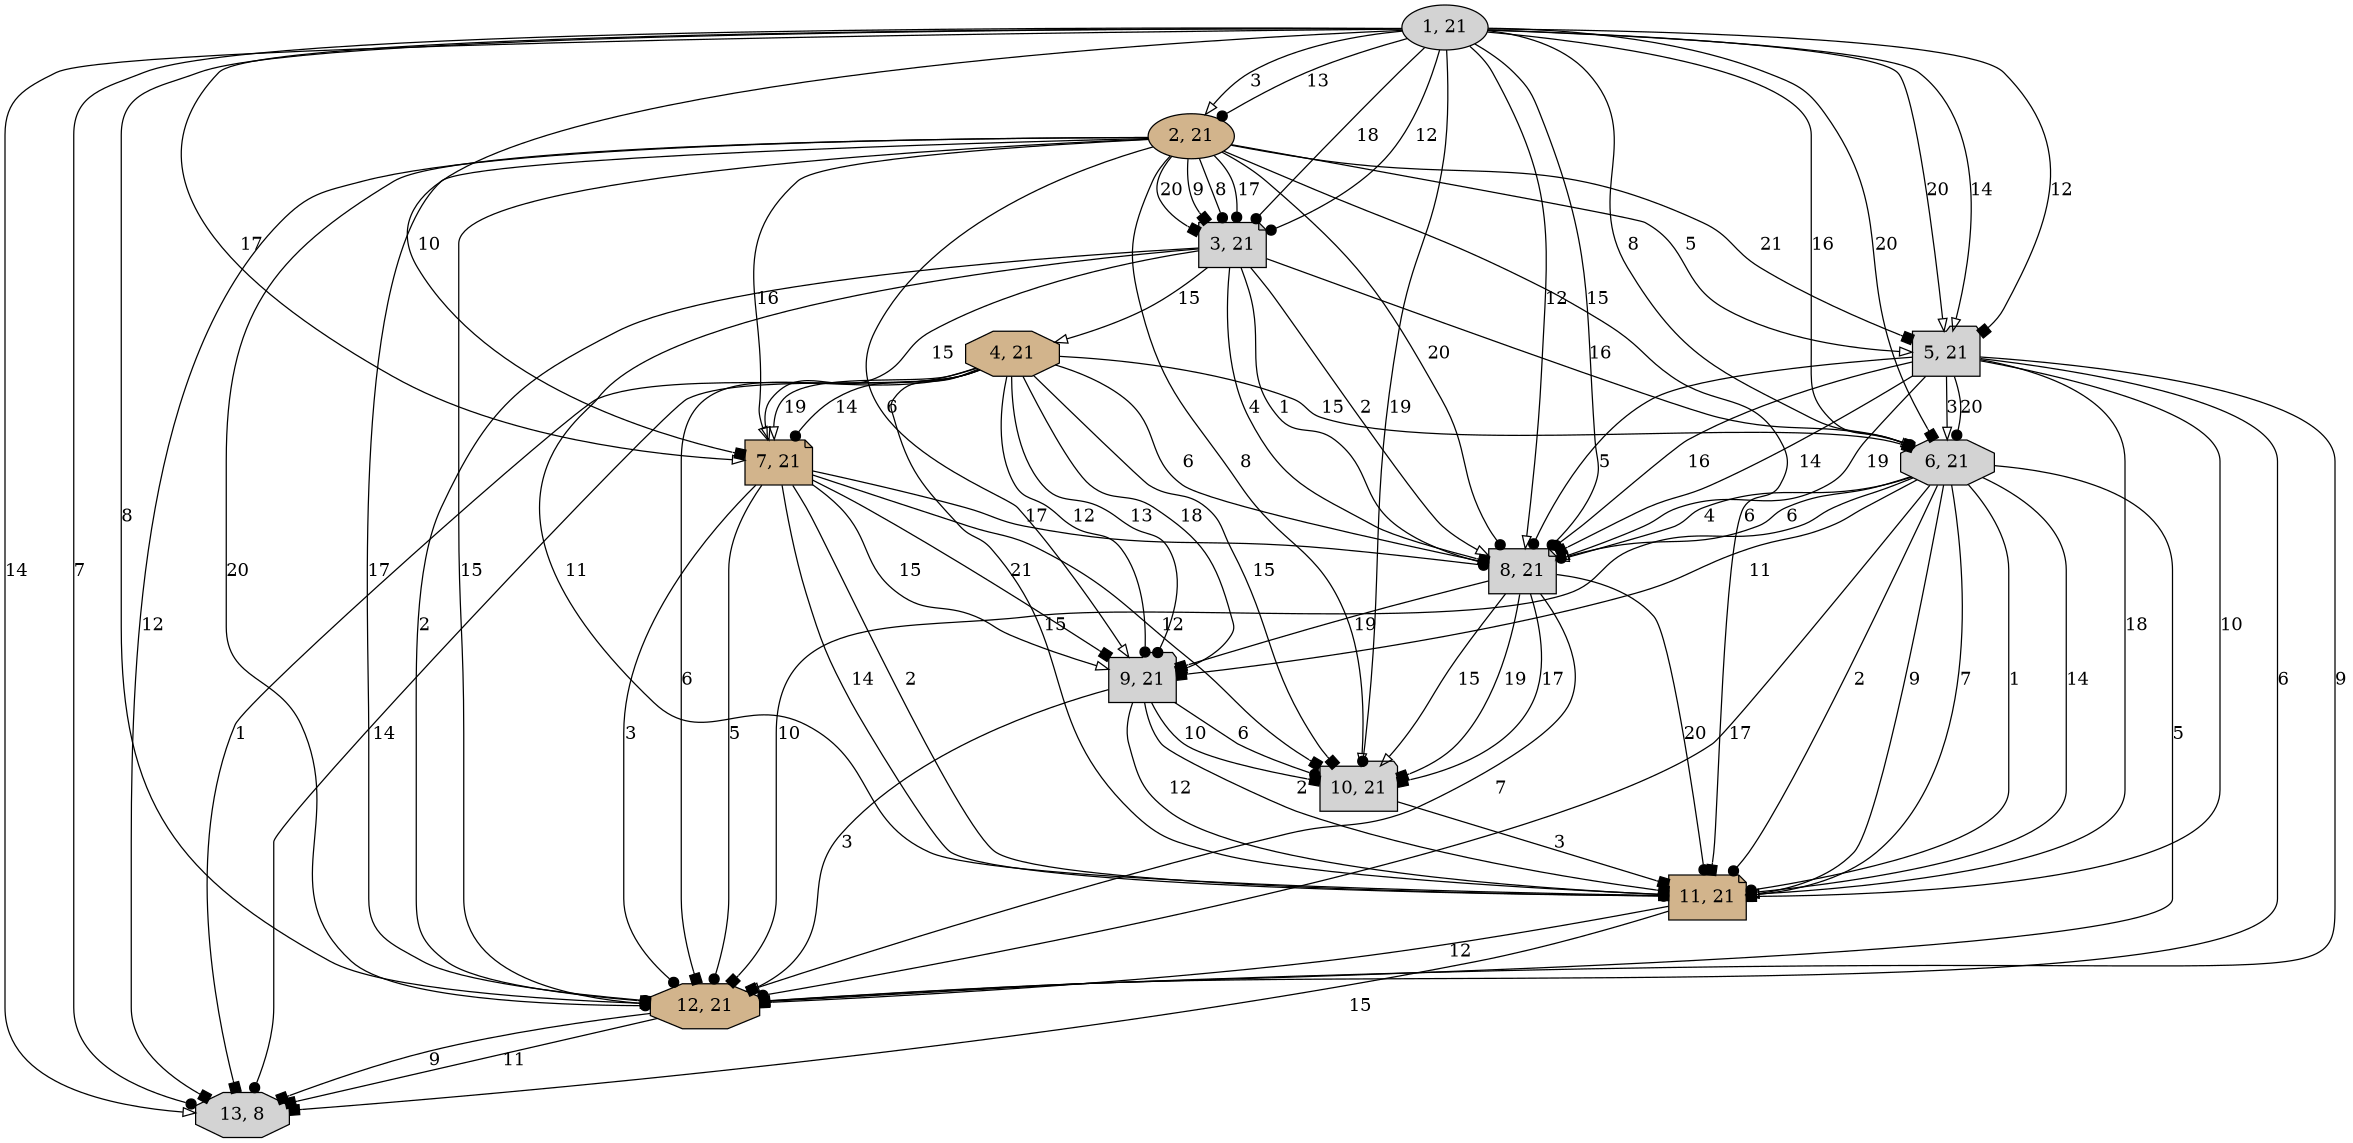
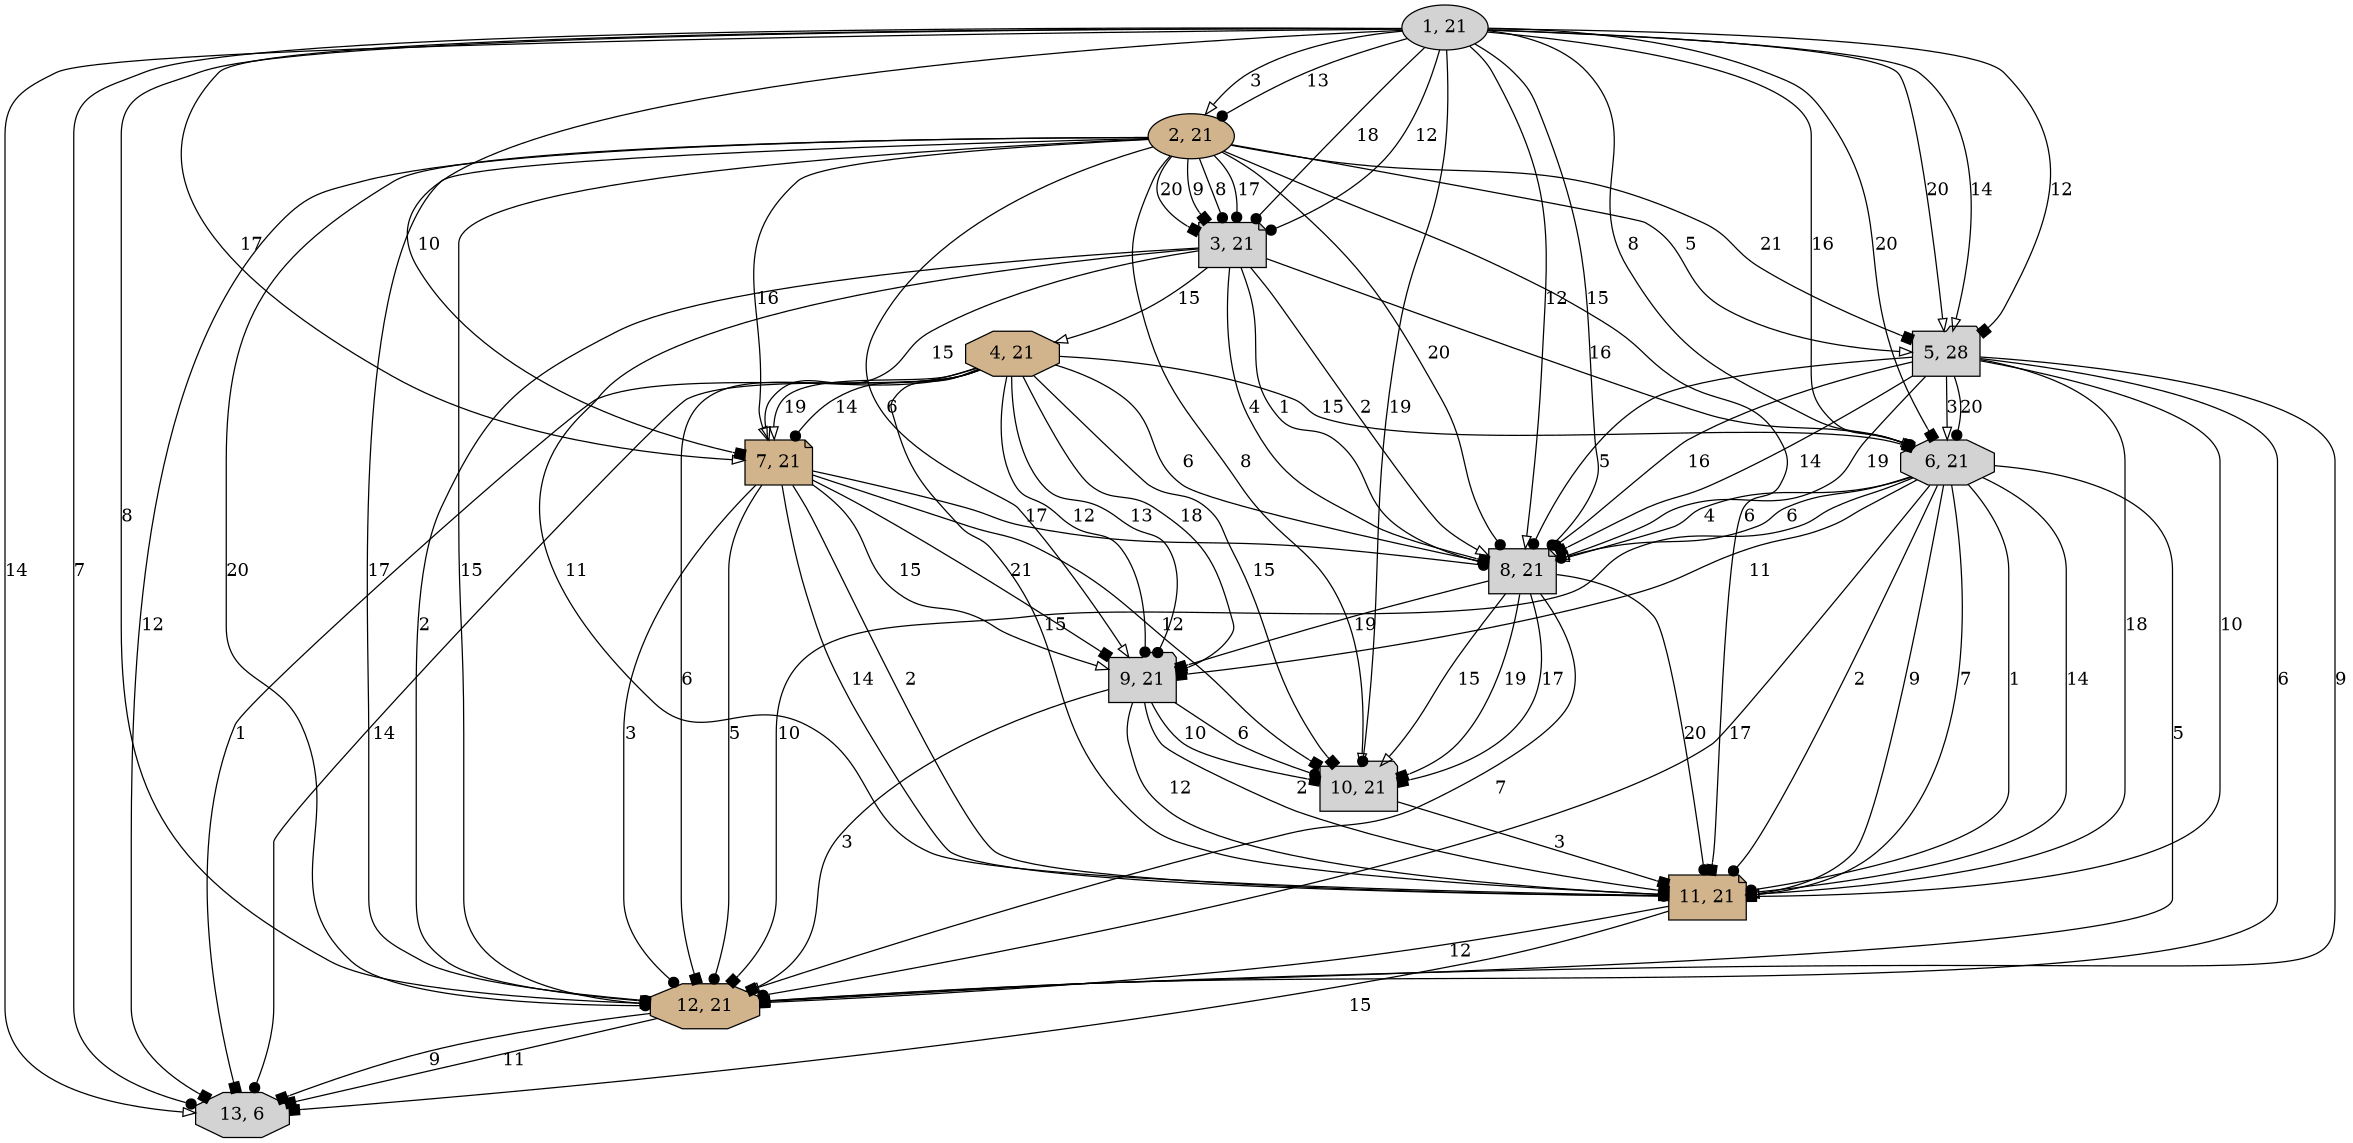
node "5, 21": label "5, 21" -> "5, 28"
node "13, 8": label "13, 8" -> "13, 6"
